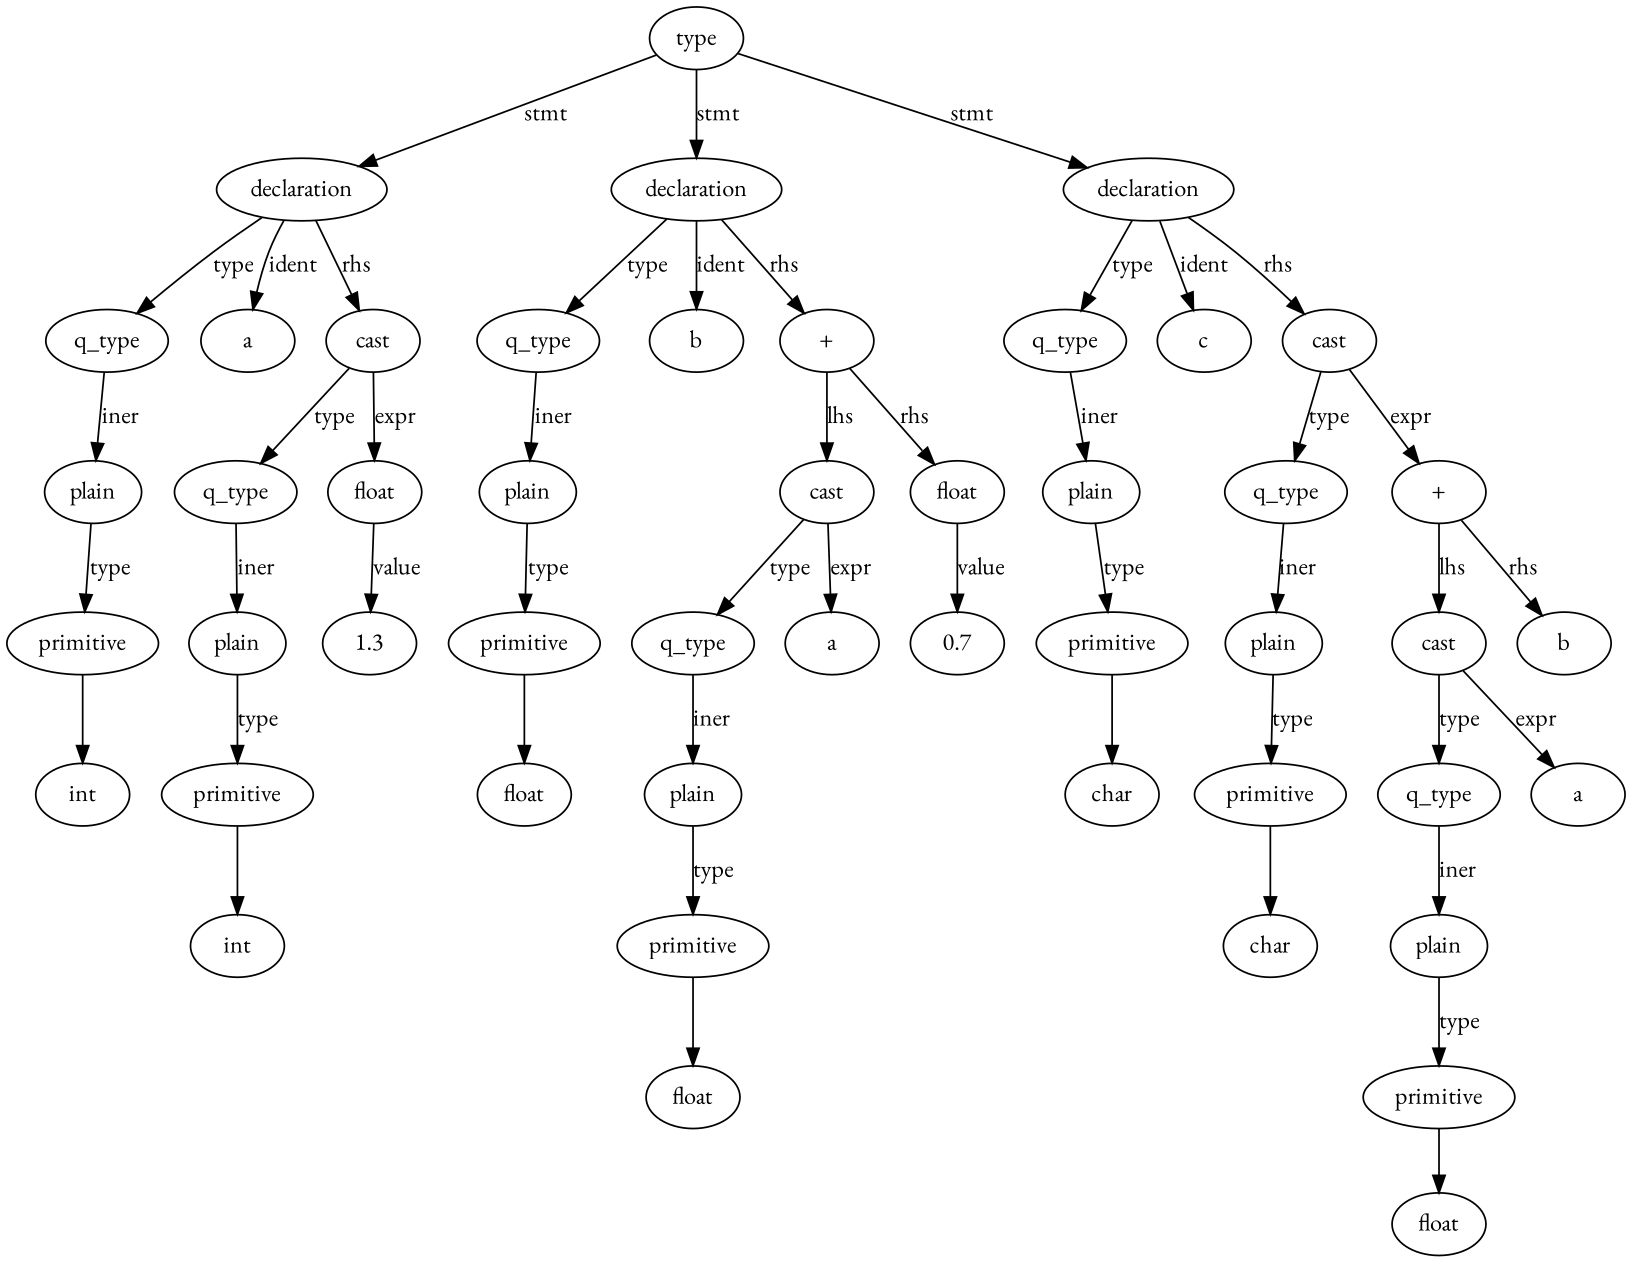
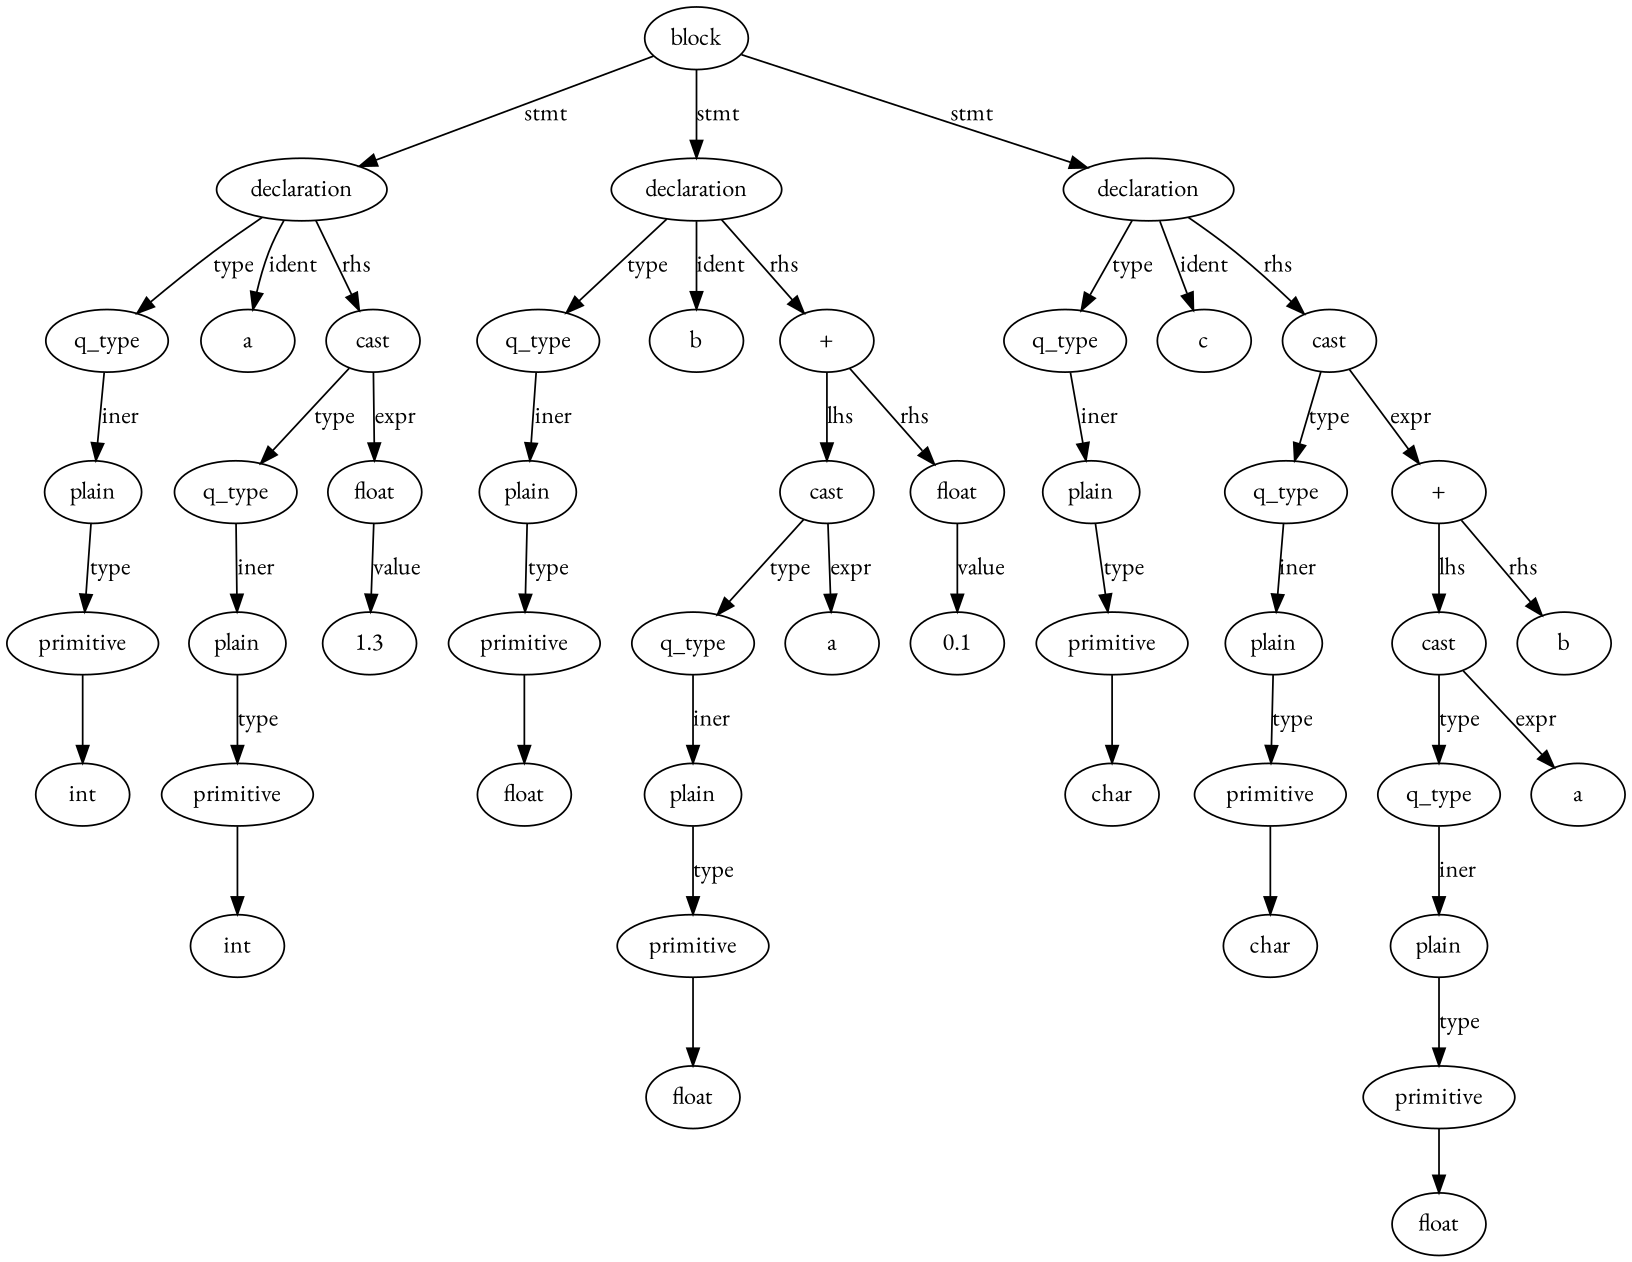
node "type": label "type" -> "block"
node "0.7": label "0.7" -> "0.1"
